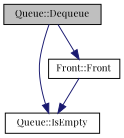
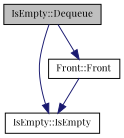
node "Queue::Dequeue": label "Queue::Dequeue" -> "IsEmpty::Dequeue"
node "Queue::IsEmpty": label "Queue::IsEmpty" -> "IsEmpty::IsEmpty"
